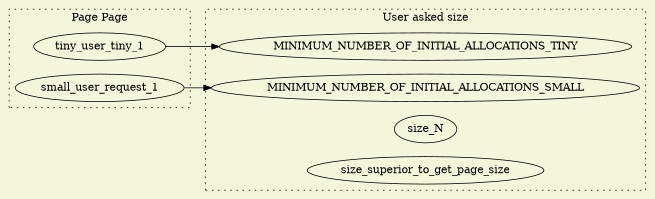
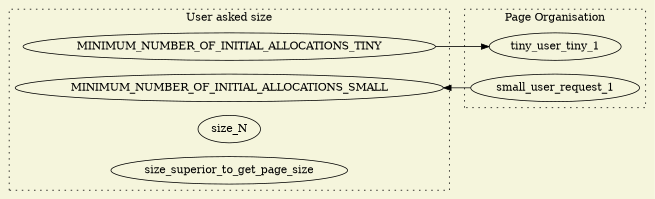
cluster "Page Page": label "Page Page" -> "Page Organisation"
edge "tiny_user_tiny_1" -> "MINIMUM_NUMBER_OF_INITIAL_ALLOCATIONS_TINY": reversed
